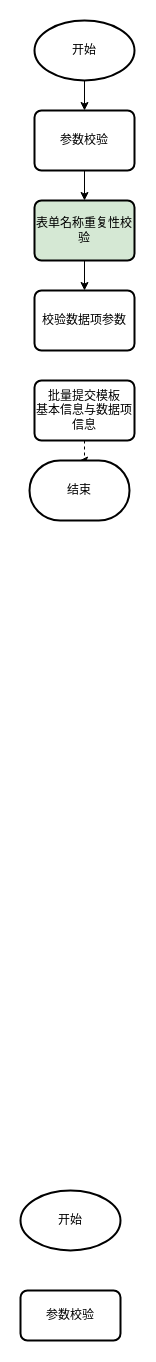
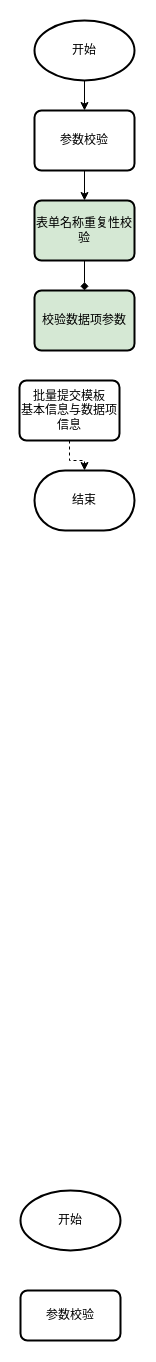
edge "表单名称重复性校验" -> "校验数据项参数": arrowhead classic -> diamond
node "校验数据项参数": fillcolor #ffffff -> #d5e8d4
node "批量提交模板 基本信息与数据项信息": moved (85, 411) -> (70, 411)
node "结束": moved (80, 491) -> (85, 501)
